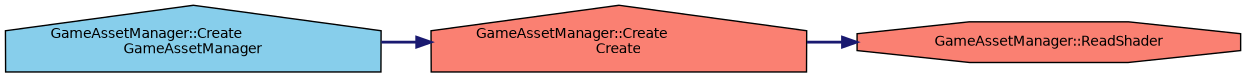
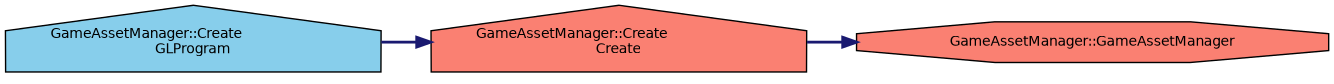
node "GameAssetManager::Create GameAssetManager": label "GameAssetManager::Create GameAssetManager" -> "GameAssetManager::Create GLProgram"
node "GameAssetManager::ReadShader": label "GameAssetManager::ReadShader" -> "GameAssetManager::GameAssetManager"
